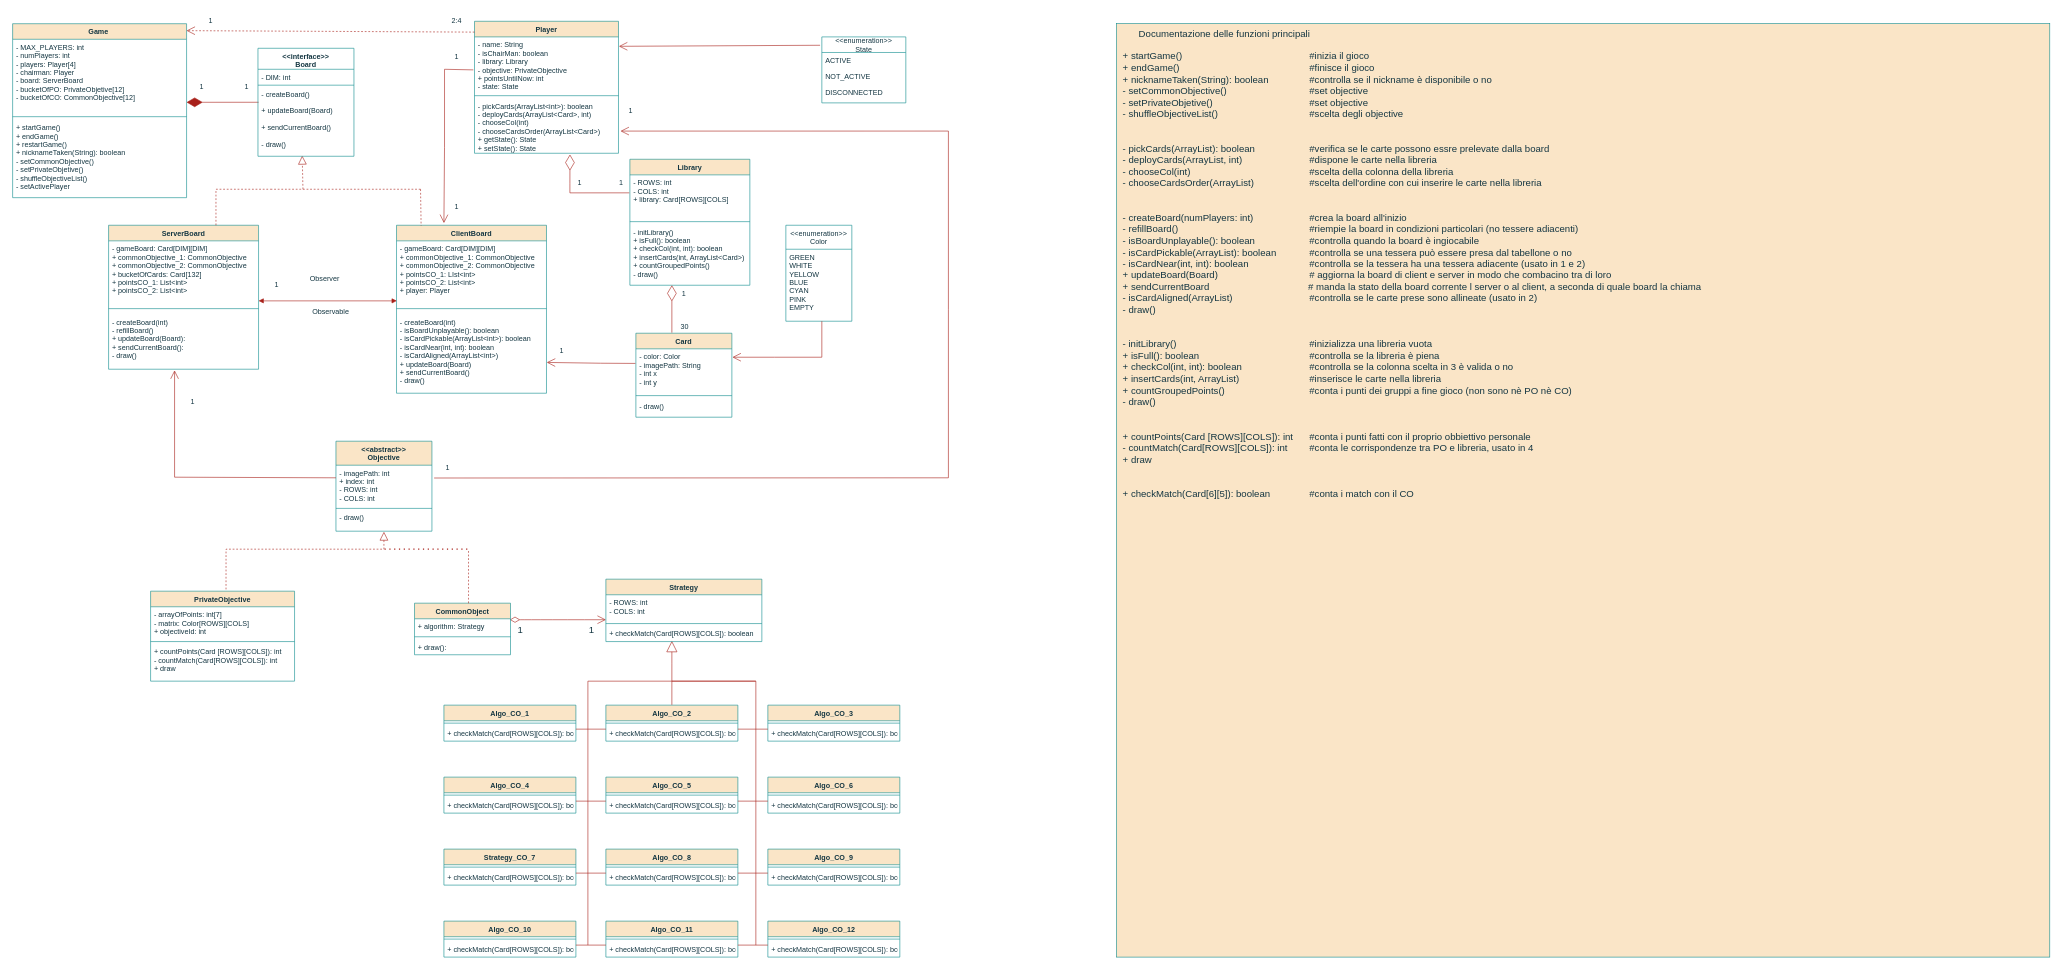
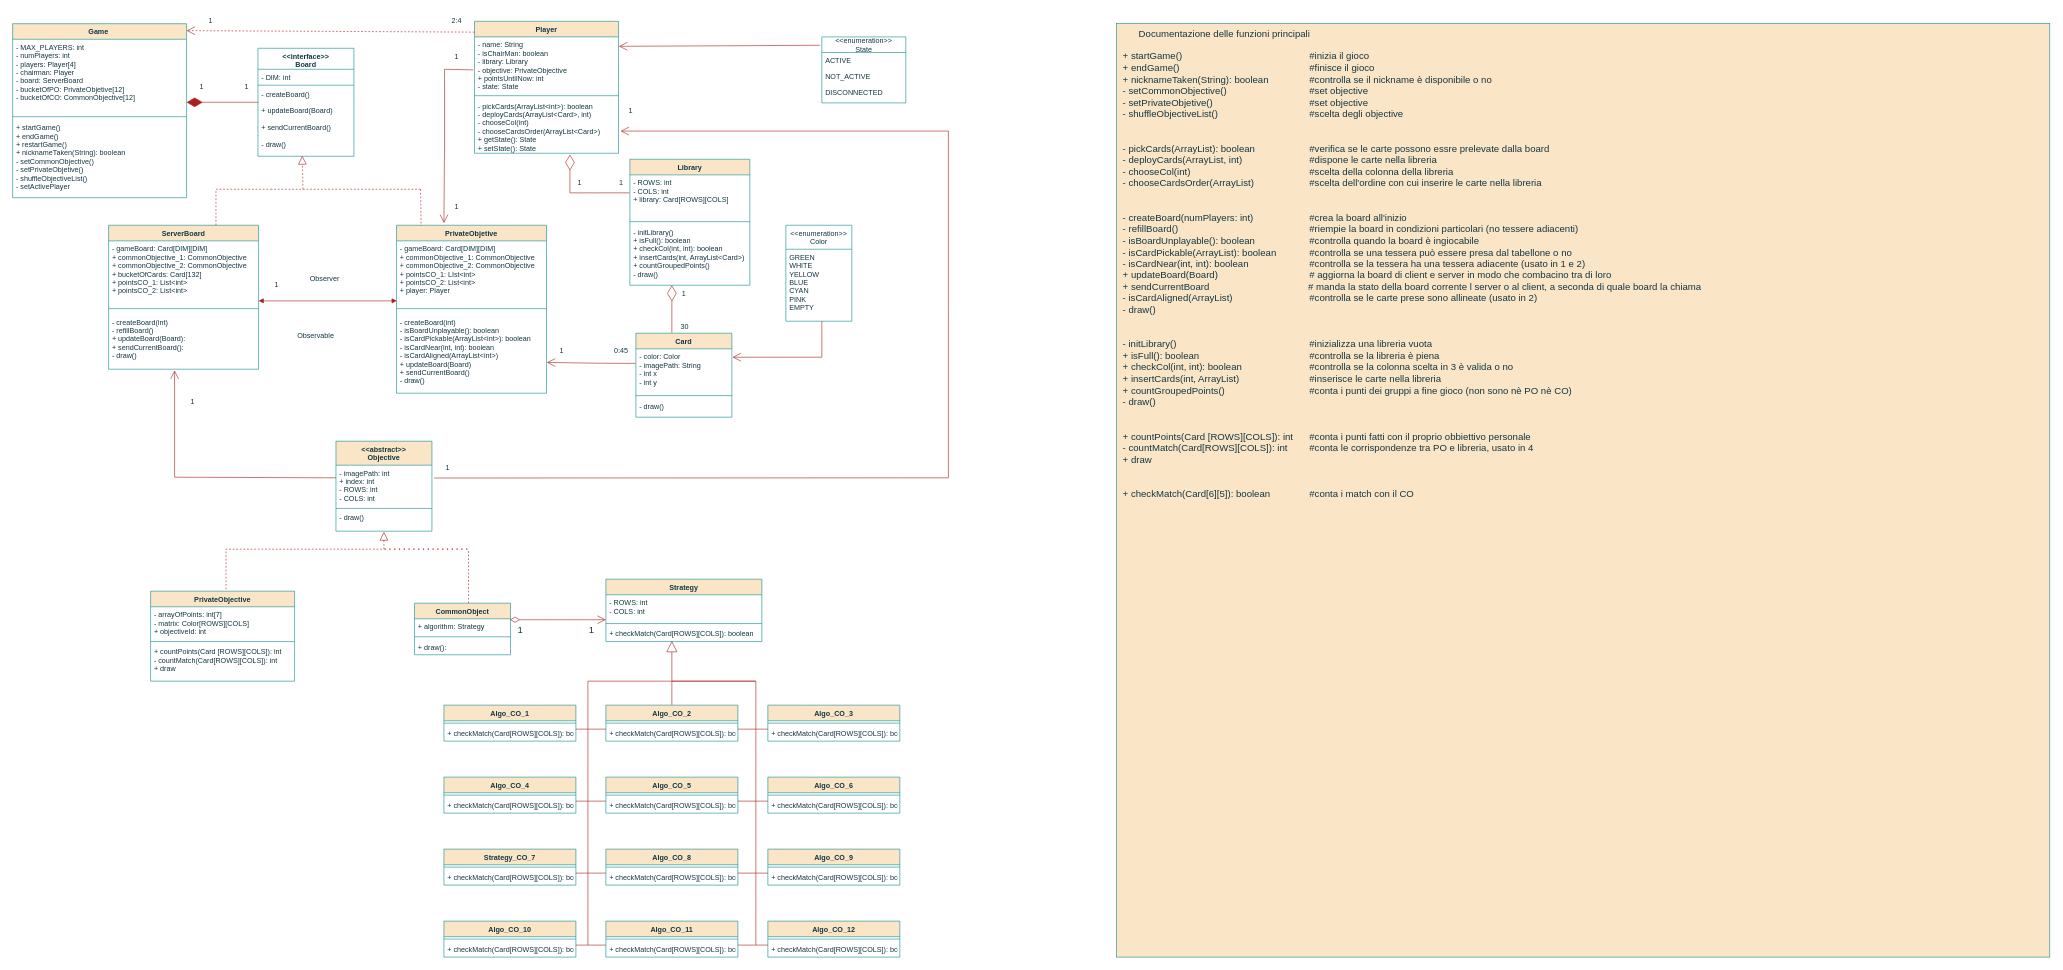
node "ClientBoard": label "ClientBoard" -> "PrivateObjetive"
node "Observable": moved (330, 312) -> (315, 336)
node "0:45": added
